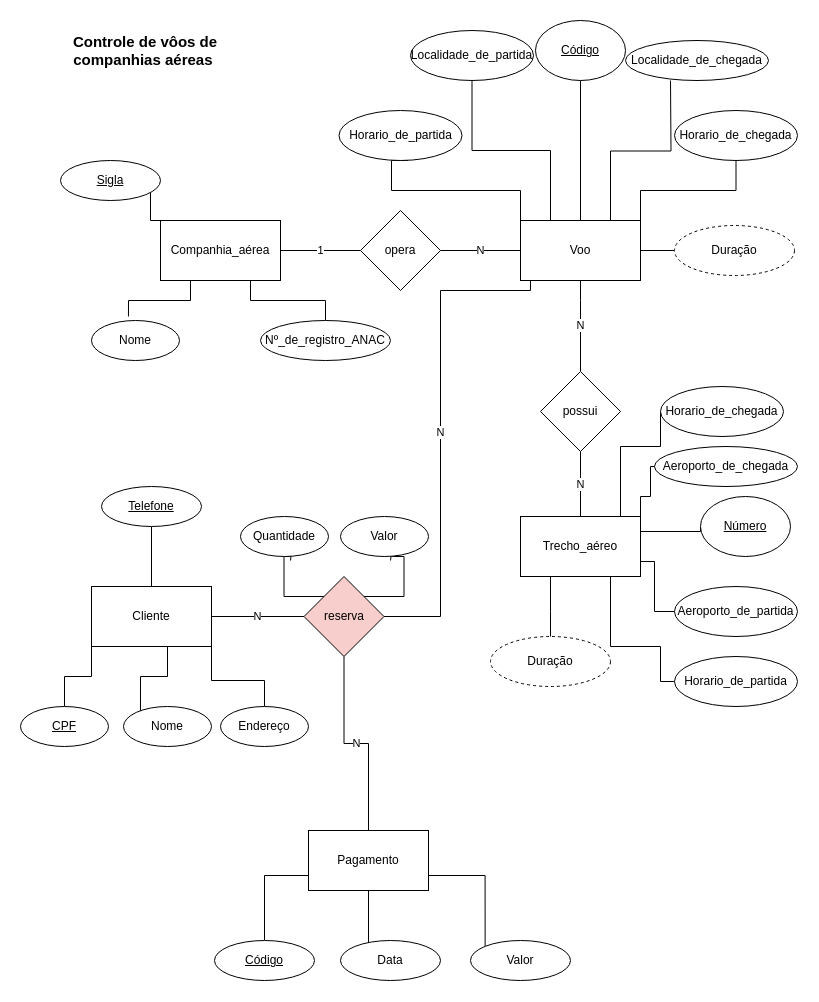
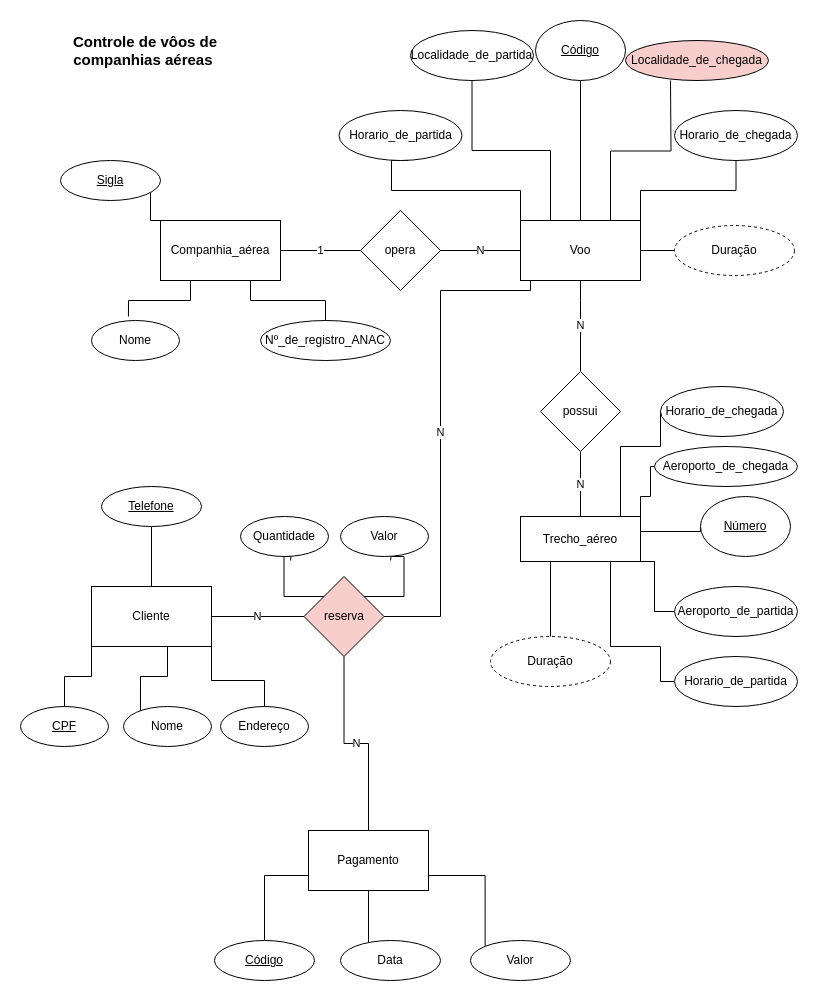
node "Localidade_de_chegada": fillcolor #ffffff -> #f8cecc
node "Trecho_aéreo": size 120x60 -> 120x45
